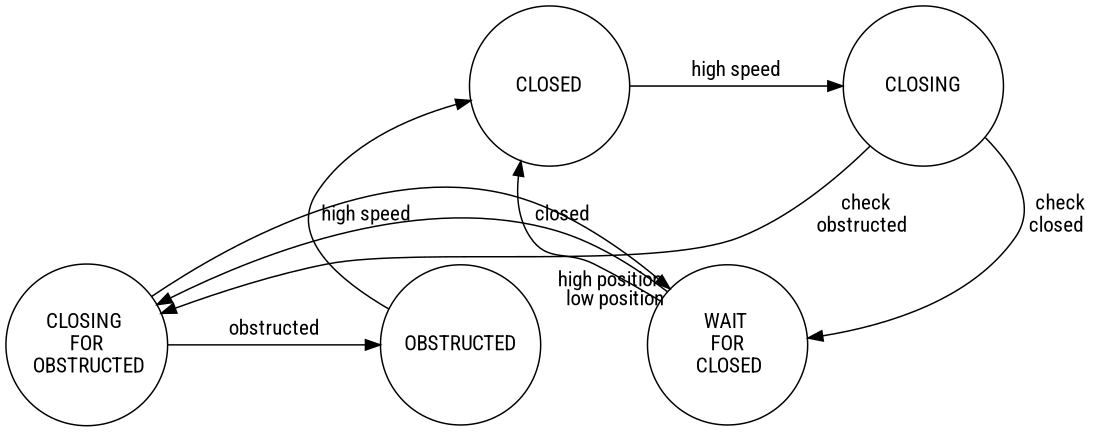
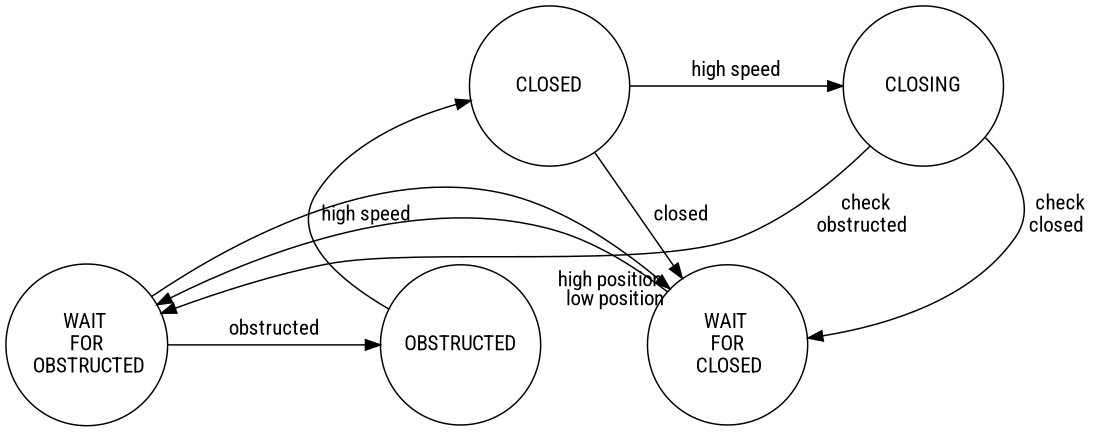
edge "WAIT FOR CLOSED" -> "CLOSED": reversed
node "CLOSING FOR OBSTRUCTED": label "CLOSING FOR OBSTRUCTED" -> "WAIT FOR OBSTRUCTED"
